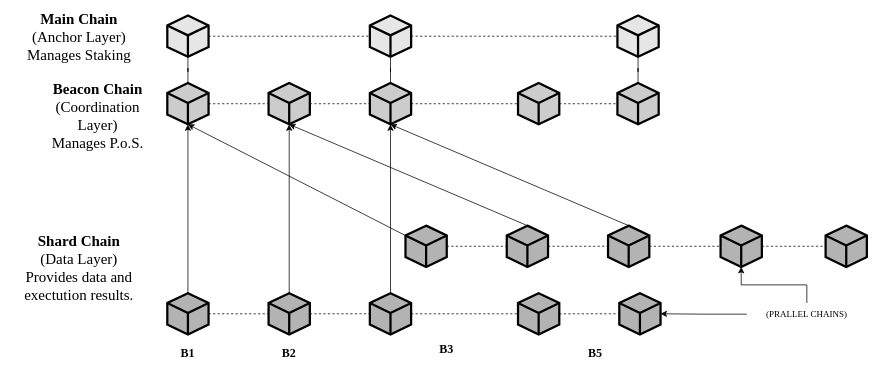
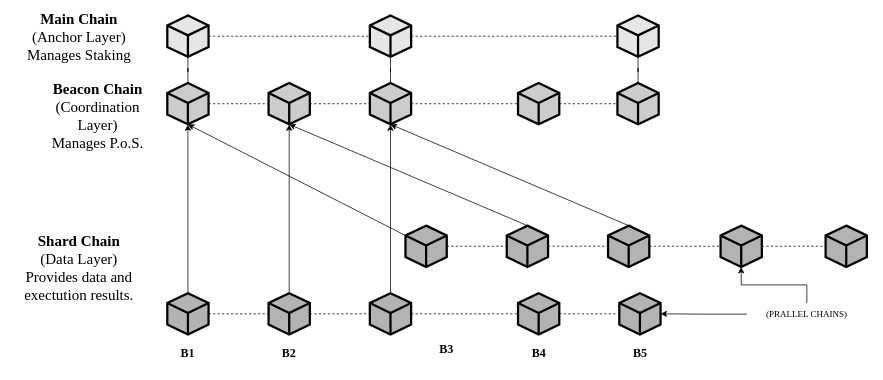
node "B4": added
node "B5": moved (595, 352) -> (640, 352)
